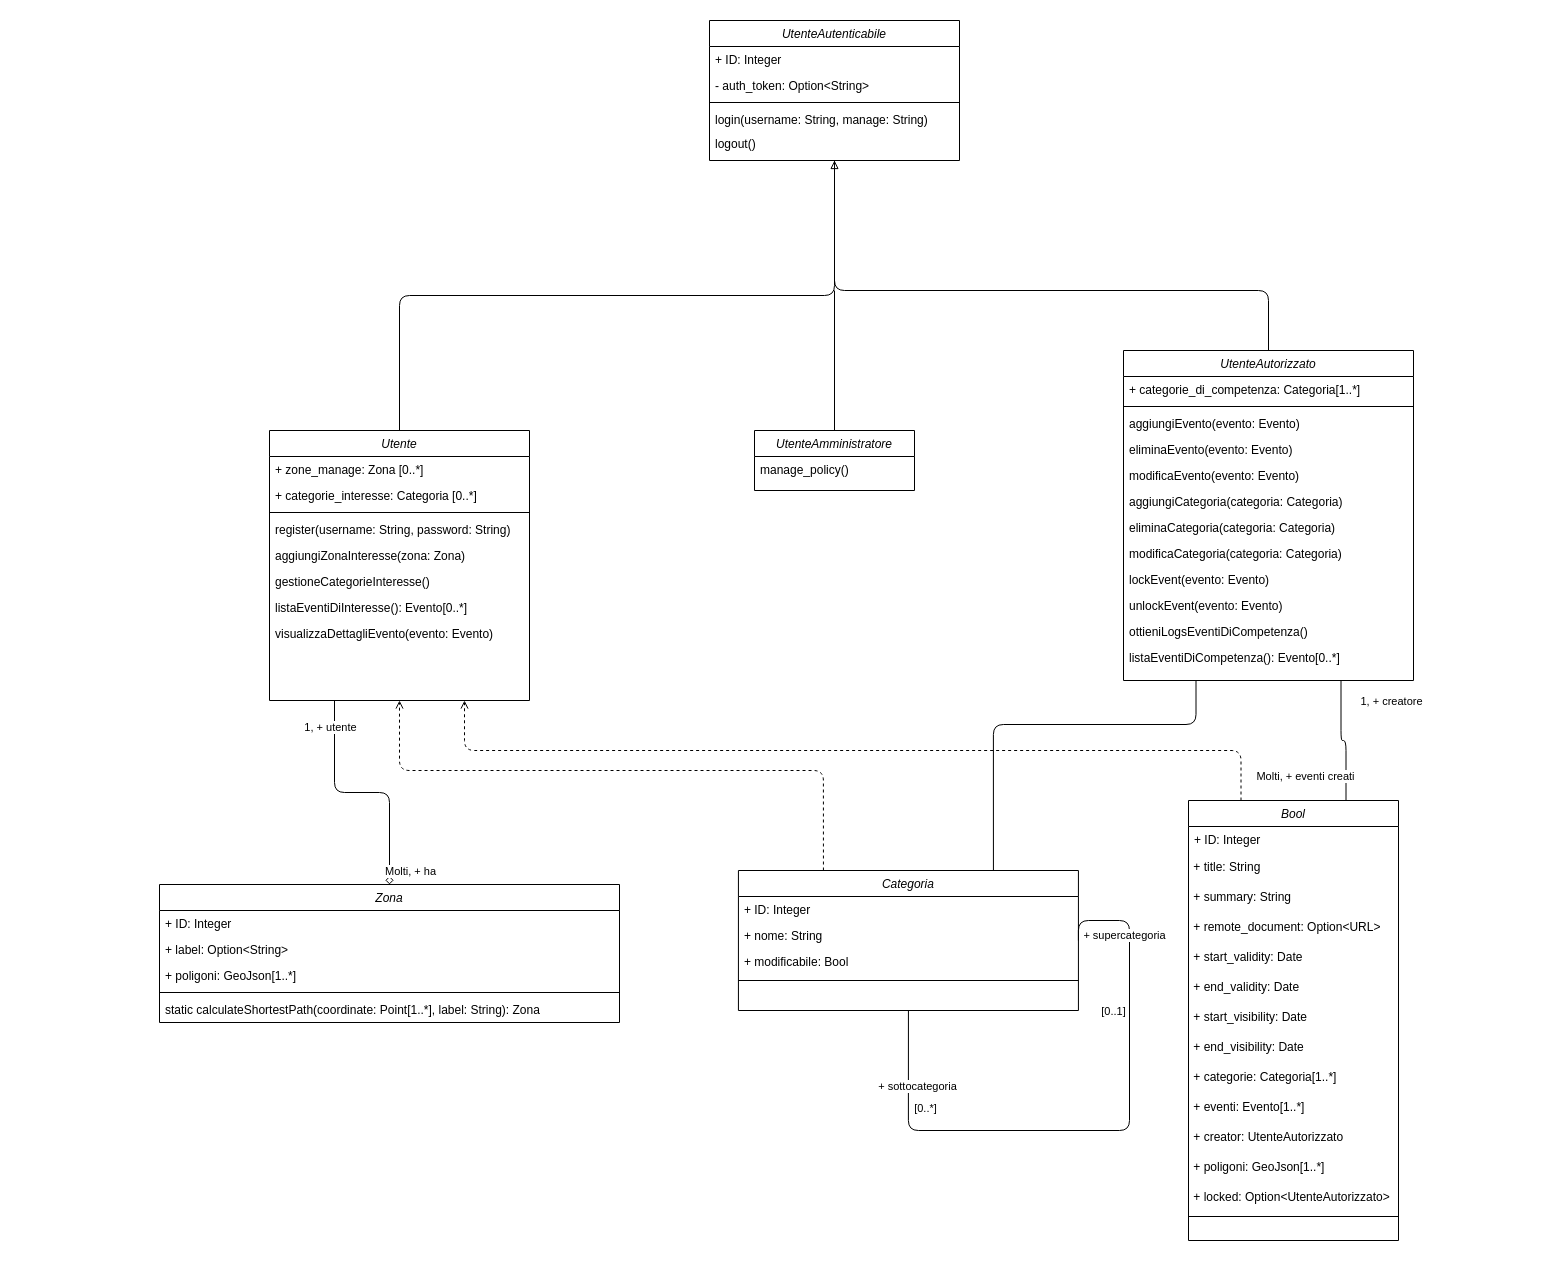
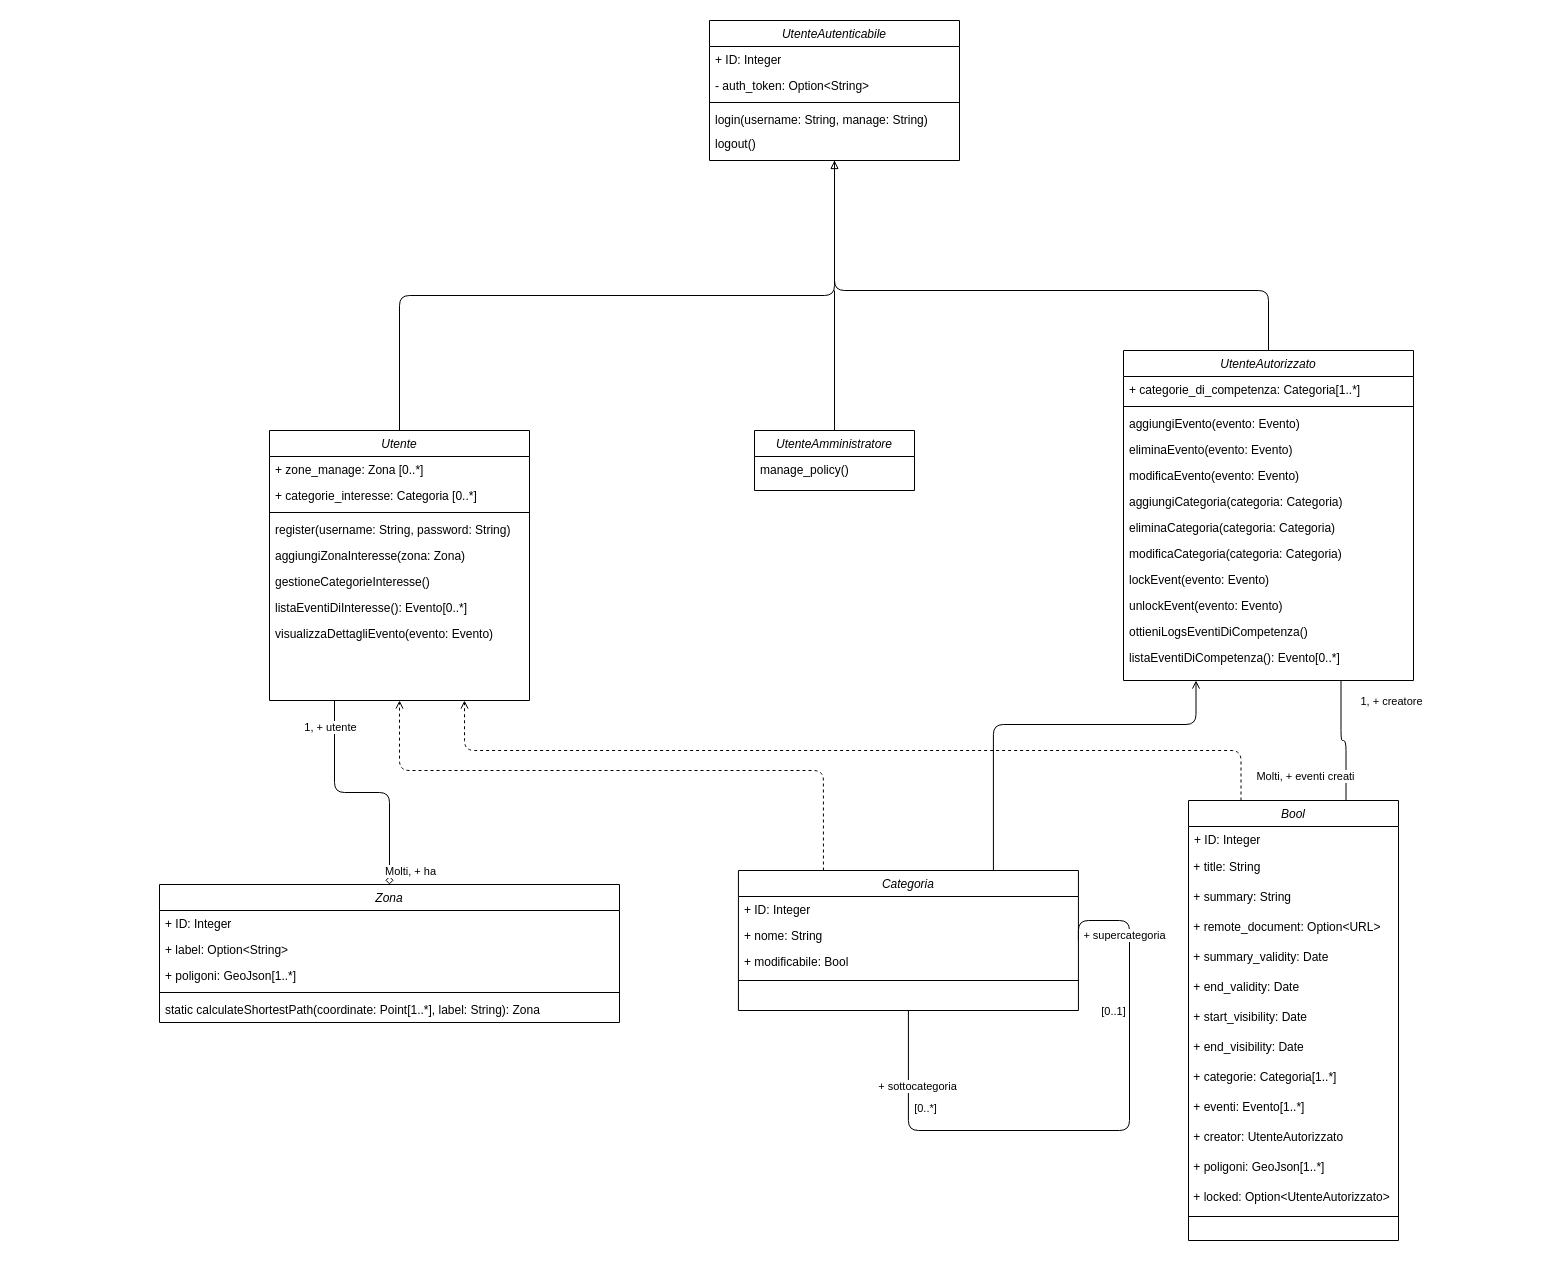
edge "UtenteAutorizzato" -- "Categoria": arrowhead none -> open
node "+ start_validity: Date": label "+ start_validity: Date" -> "+ summary_validity: Date"
